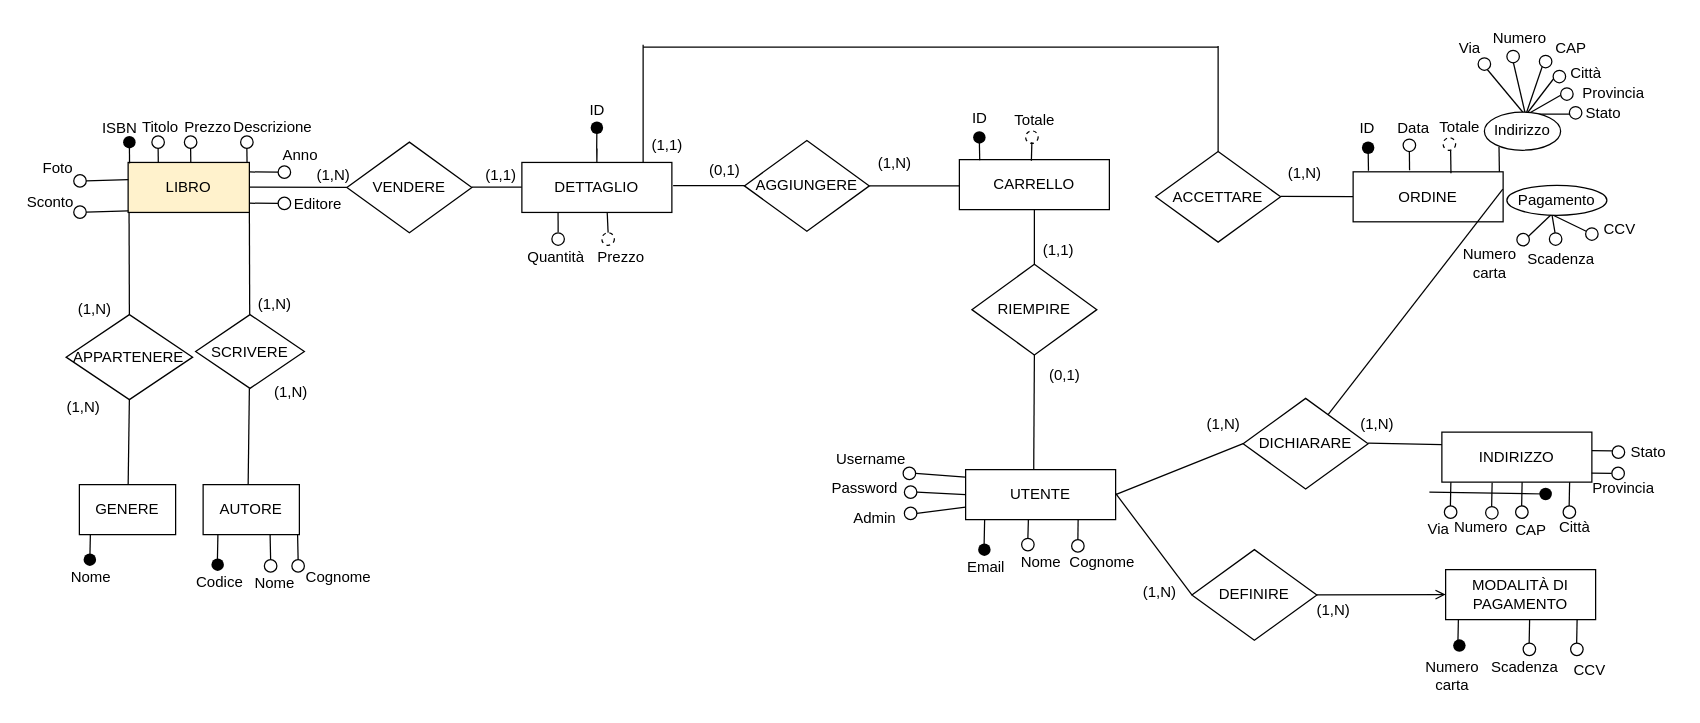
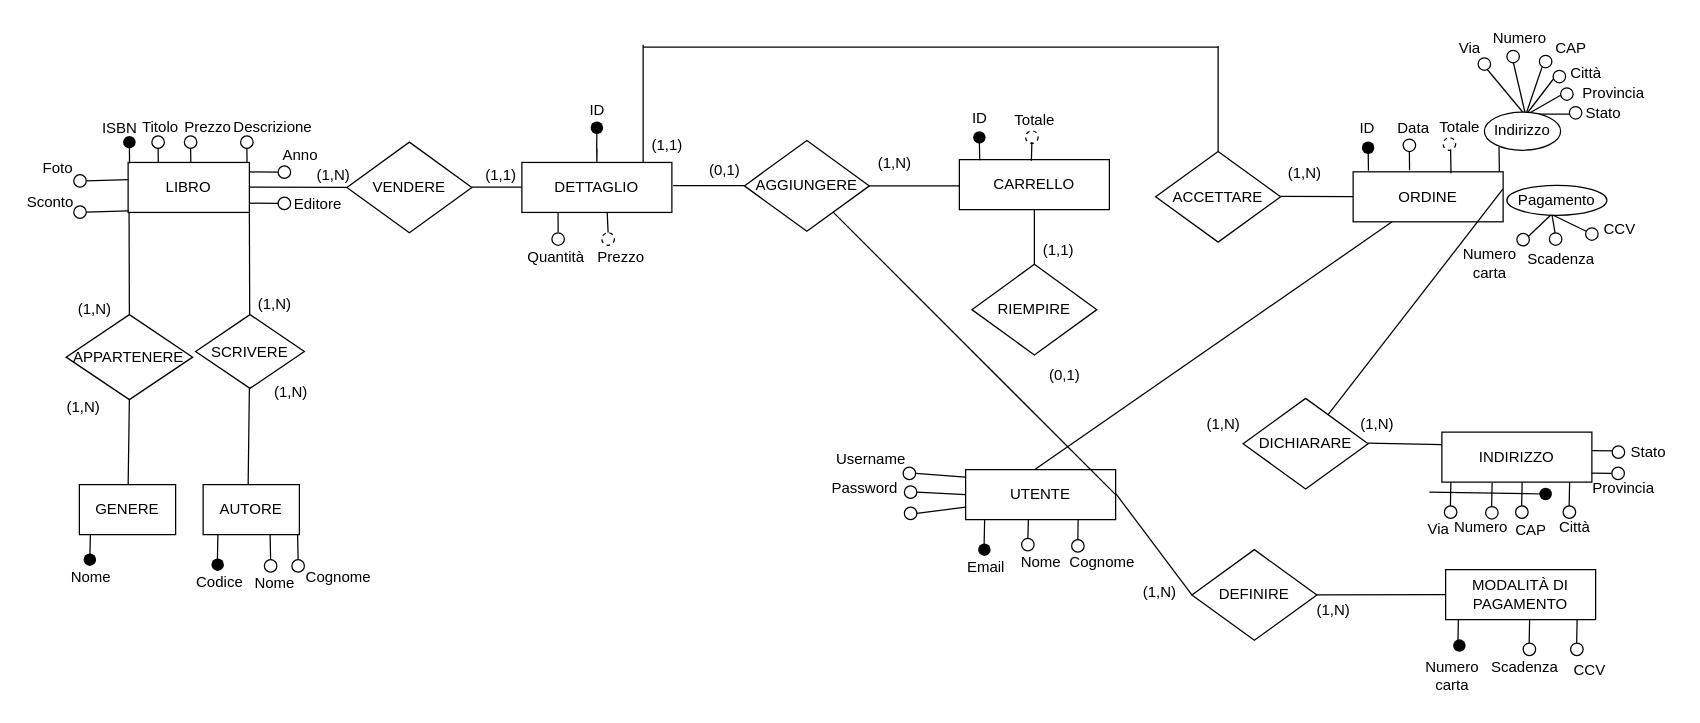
node "LIBRO": fillcolor #fff2cc -> #ffffff
edge "RIEMPIRE" -- "UTENTE": now "ORDINE" -- "UTENTE"
edge "DICHIARARE" -- "UTENTE": now "AGGIUNGERE" -- "UTENTE"
node "Admin": removed
edge "DEFINIRE" -> "MODALITÀ DI PAGAMENTO": arrowhead open -> none
